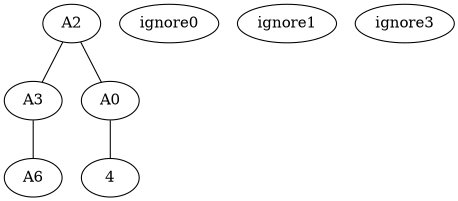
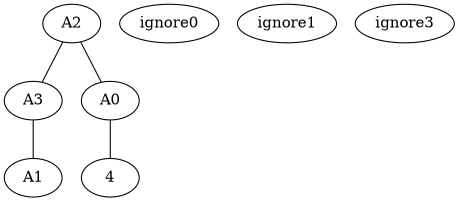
node "A6": label "A6" -> "A1"
